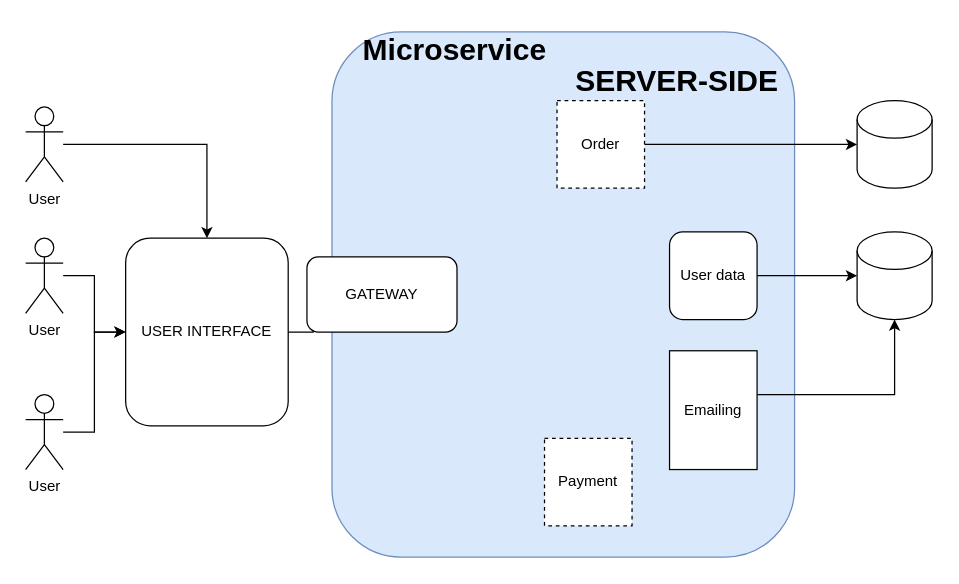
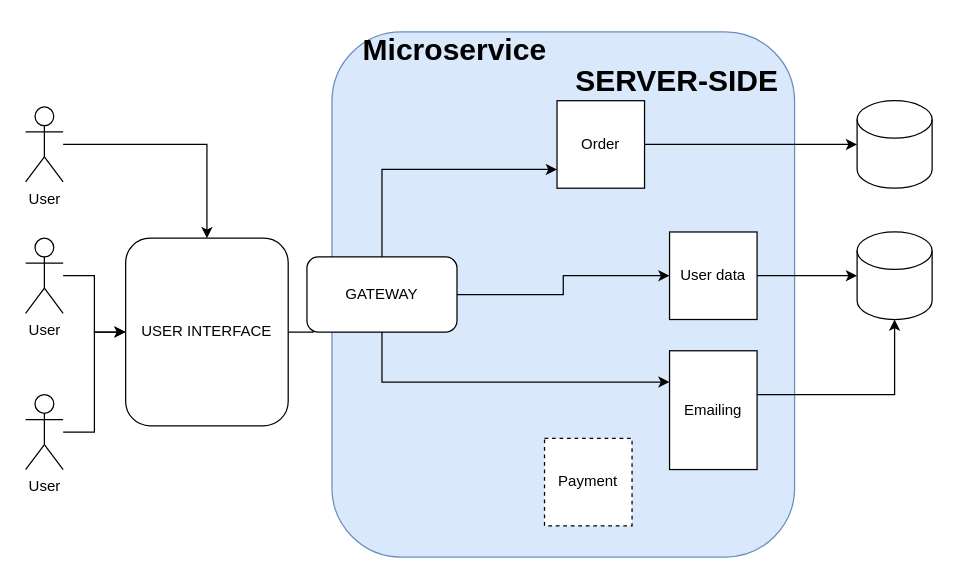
node "Order": style dashed -> solid
edge "GATEWAY" -> "Order": added
node "User data": shape rounded rectangle -> rectangle
edge "GATEWAY" -> "User data": added
edge "GATEWAY" -> "Emailing": added
